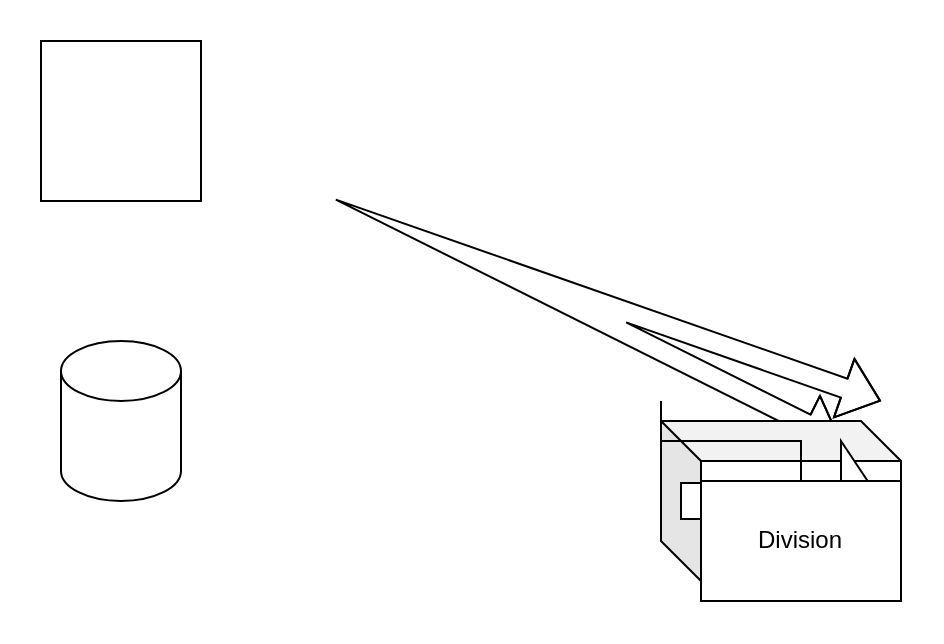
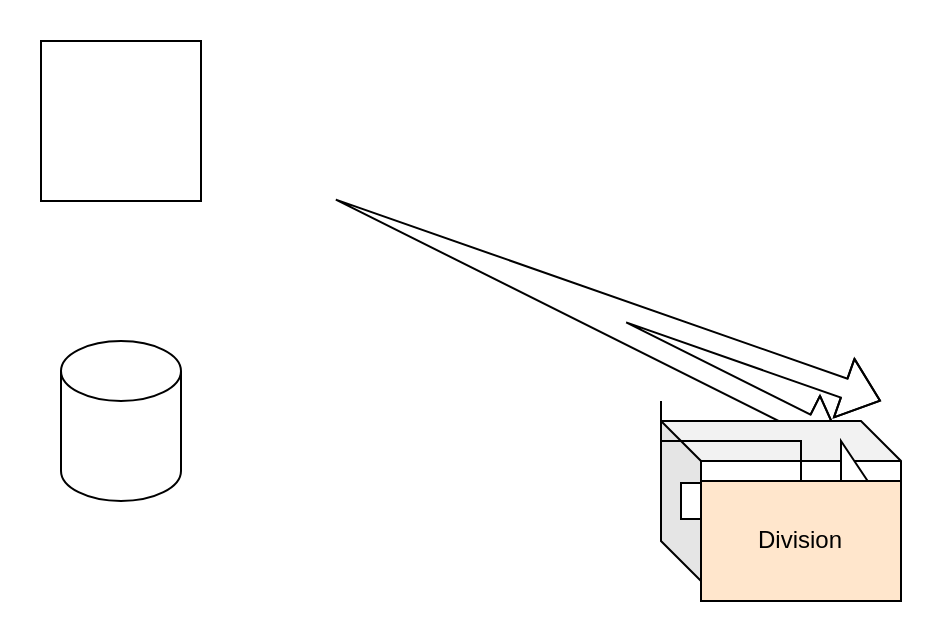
node "Division": fillcolor #ffffff -> #ffe6cc
